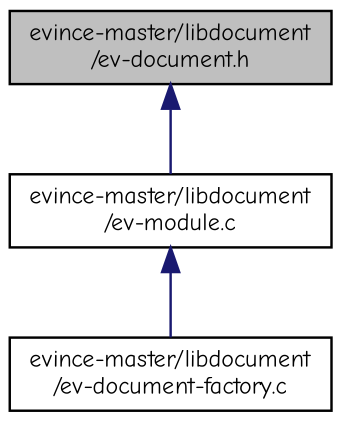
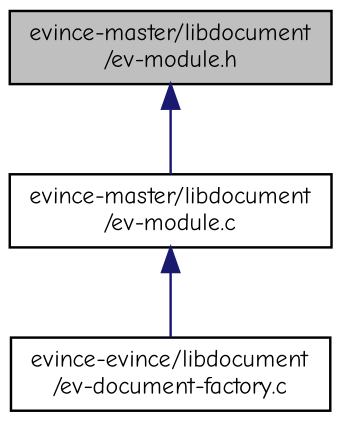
node "evince-master/libdocument /ev-document.h": label "evince-master/libdocument /ev-document.h" -> "evince-master/libdocument /ev-module.h"
node "evince-master/libdocument /ev-document-factory.c": label "evince-master/libdocument /ev-document-factory.c" -> "evince-evince/libdocument /ev-document-factory.c"
